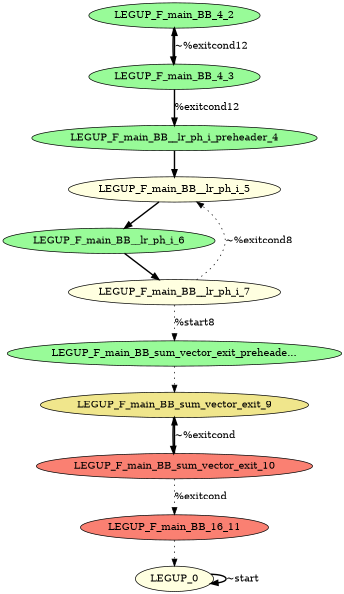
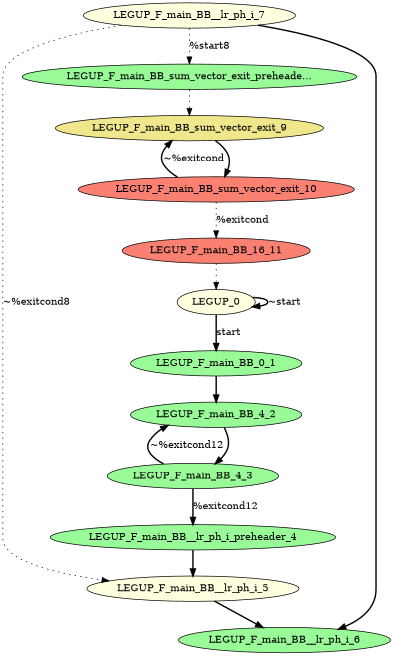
edge "LEGUP_F_main_BB__lr_ph_i_6" -> "LEGUP_F_main_BB__lr_ph_i_7": reversed
node "LEGUP_F_main_BB_0_1": added
